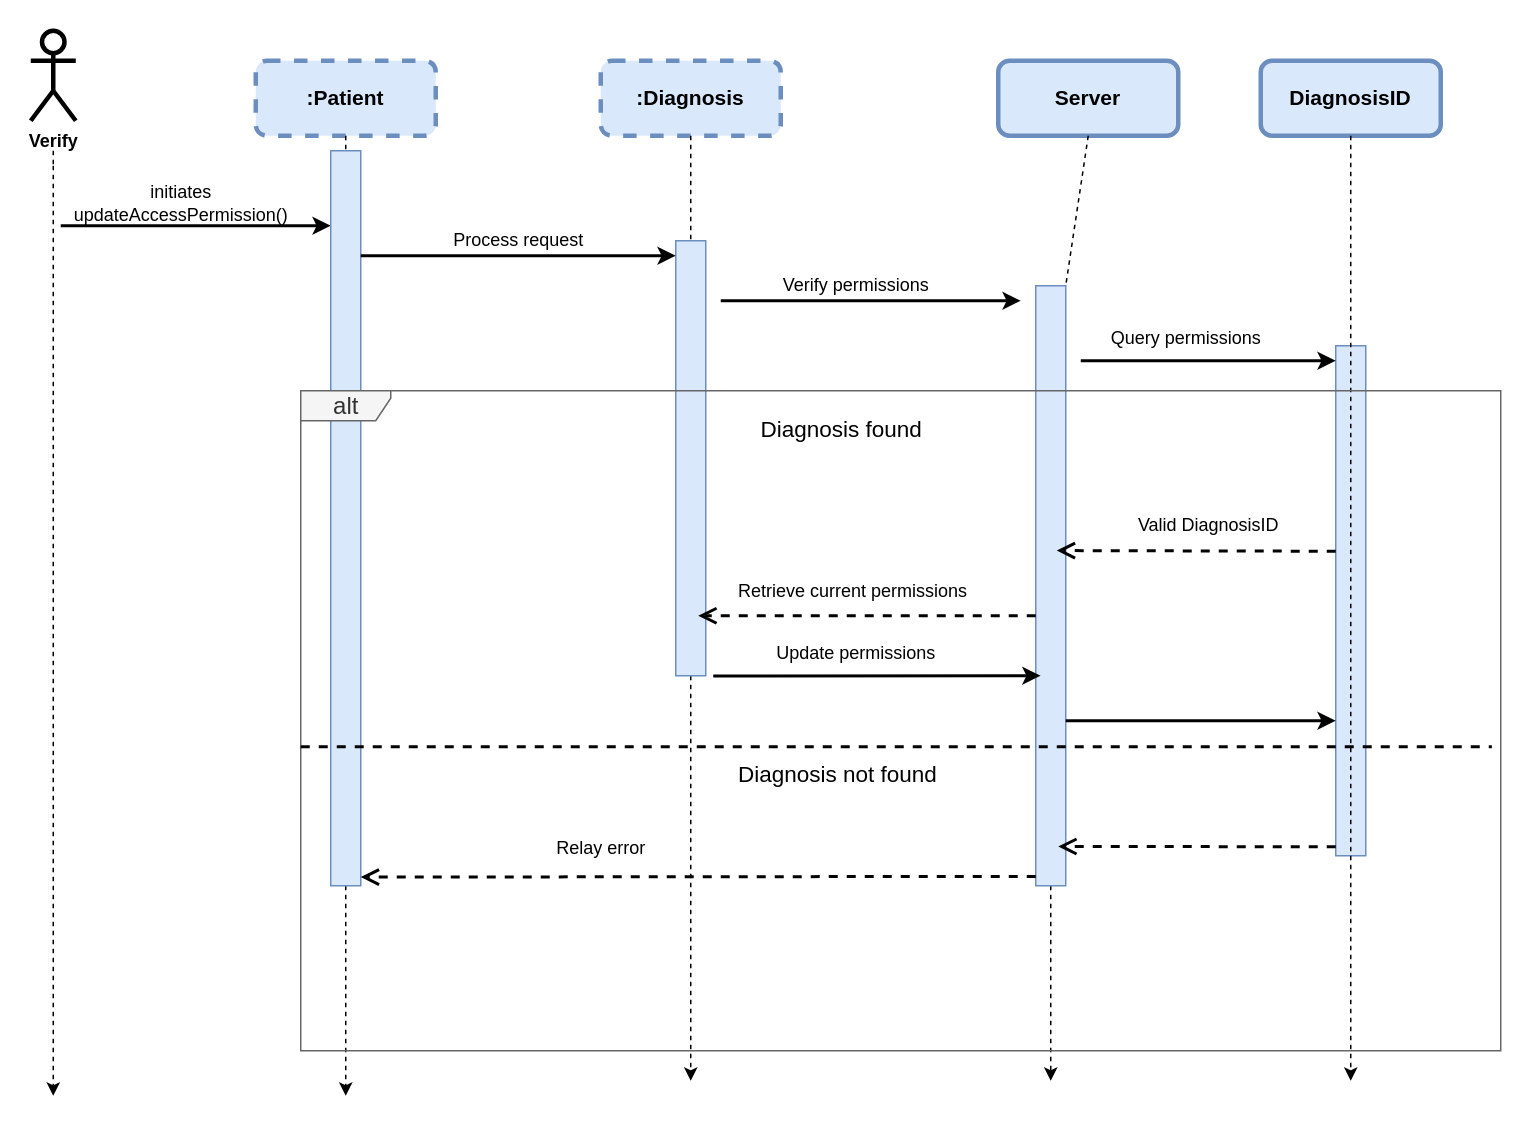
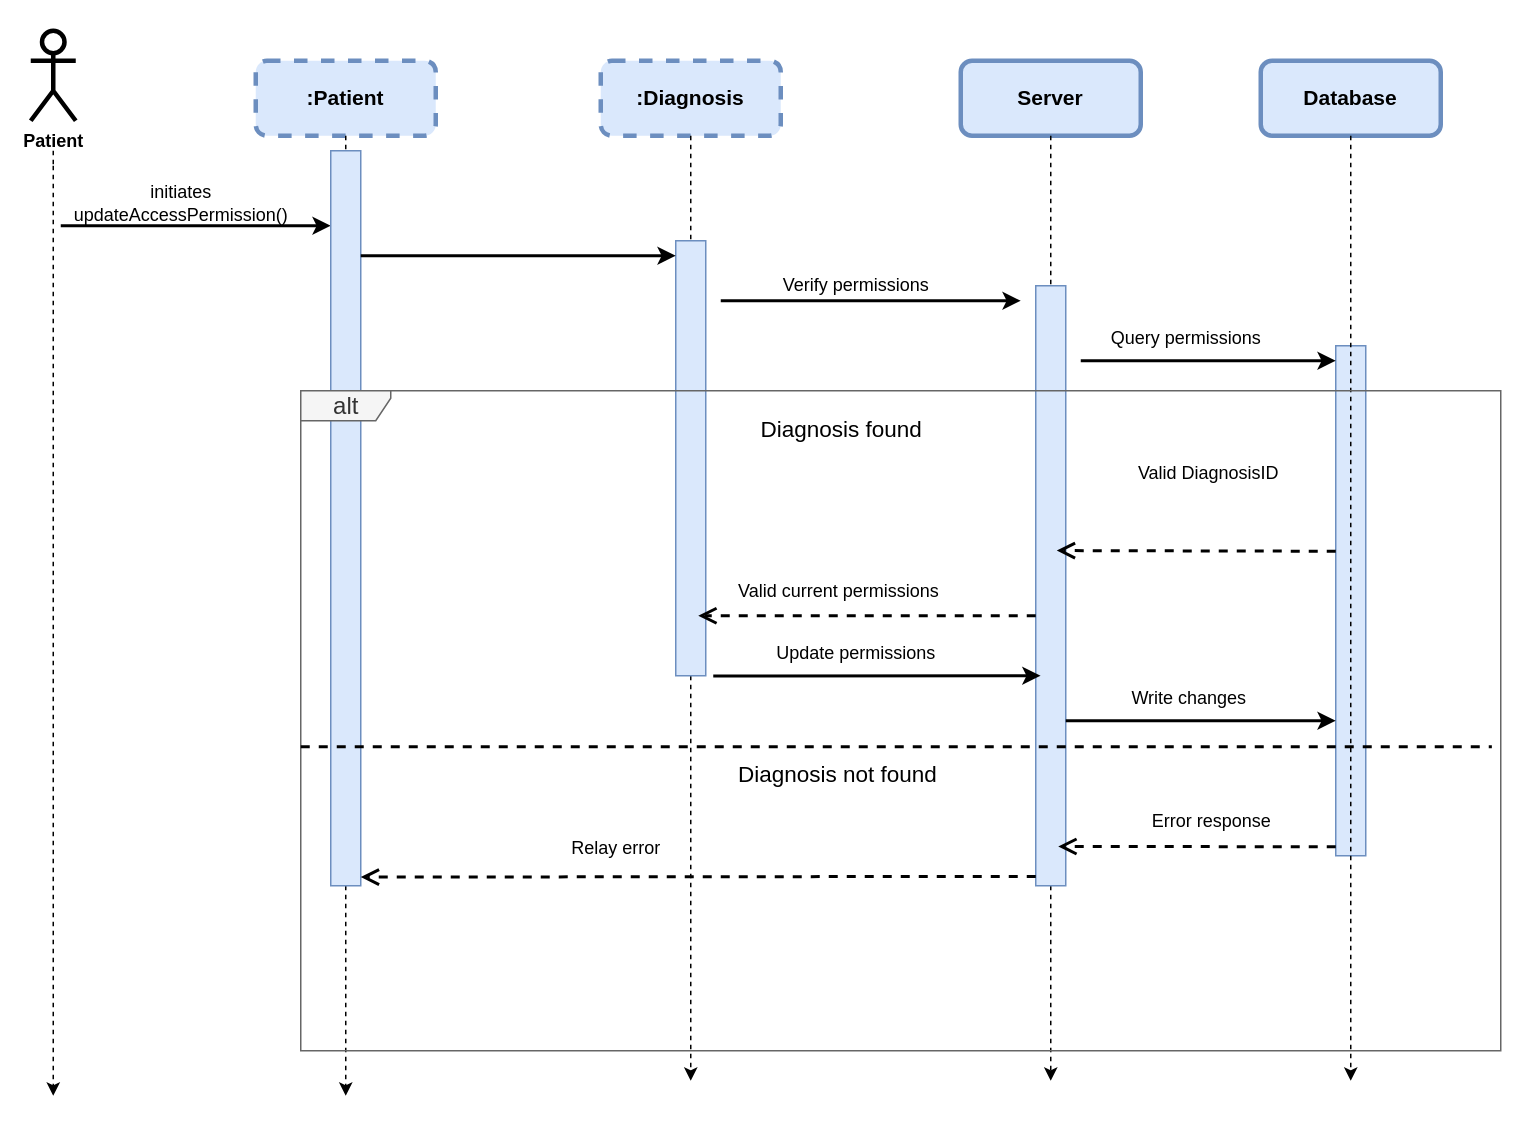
node "Server": moved (1088, 98) -> (1051, 98)
node "DiagnosisID": label "DiagnosisID" -> "Database"
node "Verify": label "Verify" -> "Patient"
node "Process request": removed
node "Valid DiagnosisID": moved (1208, 526) -> (1208, 473)
node "Retrieve current permissions": label "Retrieve current permissions" -> "Valid current permissions"
node "Write changes": added
node "Error response": added
node "Relay error": moved (601, 848) -> (616, 848)
